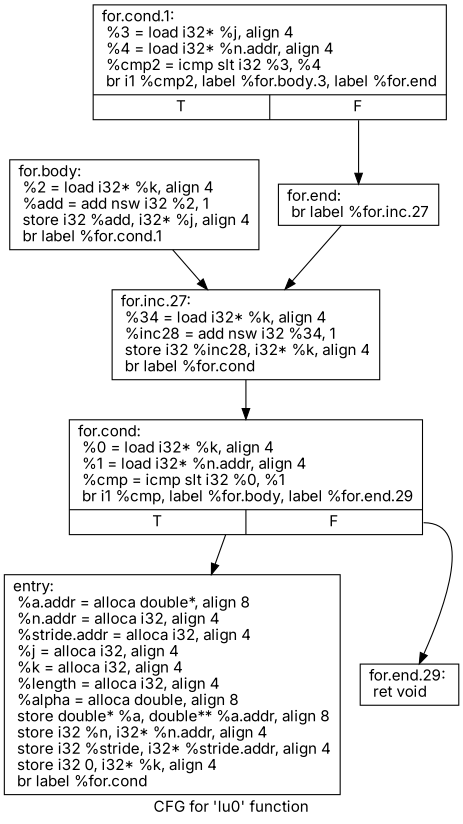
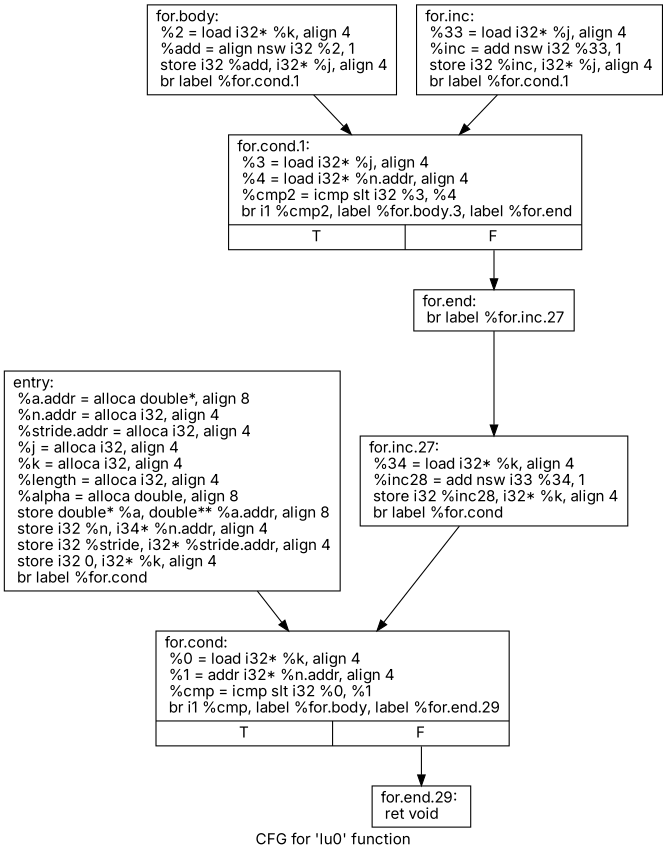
node "for.inc:": added
node "for.body:": text "%add = add nsw i32 %2, 1" -> "%add = align nsw i32 %2, 1"
edge "for.body:" -> "for.inc.27:": now "for.body:" -> "for.cond.1:"
node "for.inc.27:": text "%inc28 = add nsw i32 %34, 1" -> "%inc28 = add nsw i33 %34, 1"
node "for.cond:": text "%1 = load i32* %n.addr, align 4" -> "%1 = addr i32* %n.addr, align 4"
edge "for.cond:" -> "entry:": reversed
node "entry:": text "store i32 %n, i32* %n.addr, align 4" -> "store i32 %n, i34* %n.addr, align 4"
